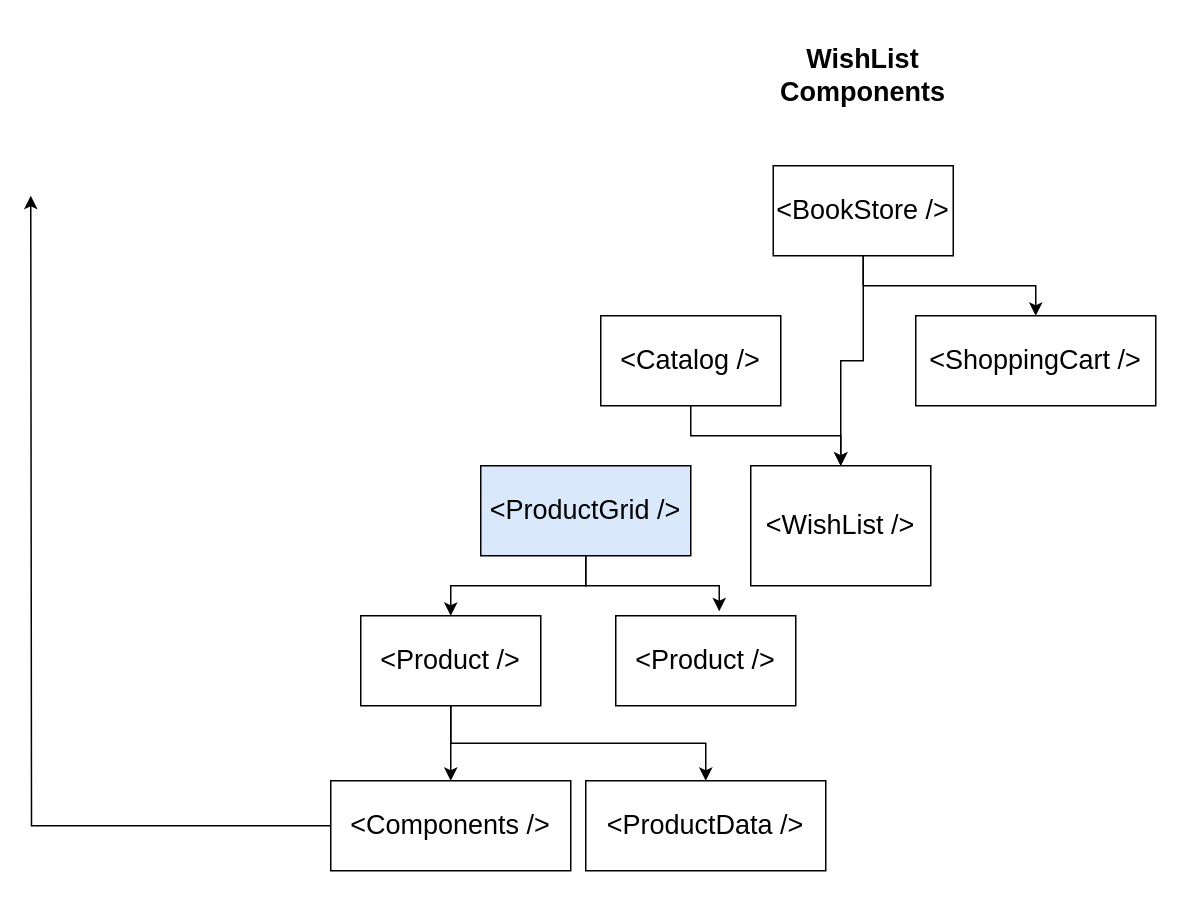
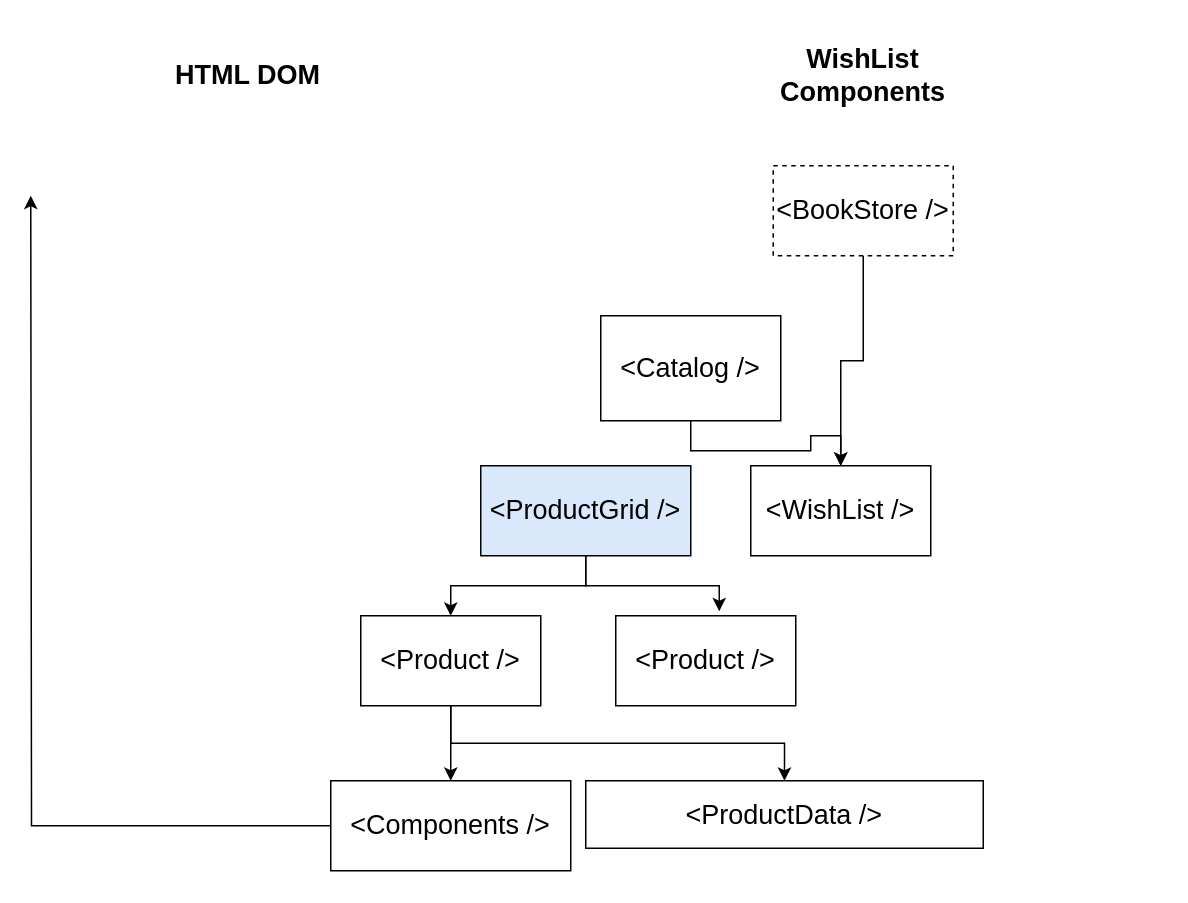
node "HTML DOM": added
node "<BookStore />": style solid -> dashed
edge "<BookStore />" -> "<ShoppingCart />": removed
node "<Catalog />": size 180x90 -> 180x105
node "<ShoppingCart />": removed
node "<WishList />": size 180x120 -> 180x90
node "<ProductData />": size 240x90 -> 398x68
